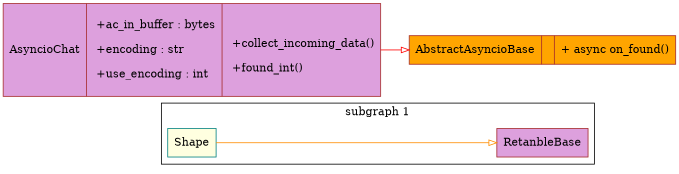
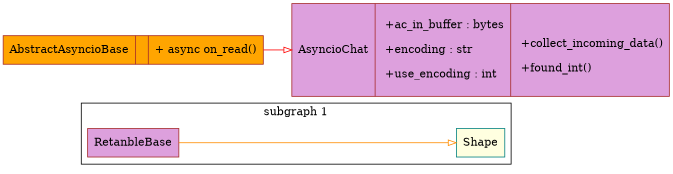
edge "AsyncioChat" -> "AbstractAsyncioBase": reversed
node "AbstractAsyncioBase": text "+ async on_found()" -> "+ async on_read()"
edge "Shape" -> "RetanbleBase": reversed
